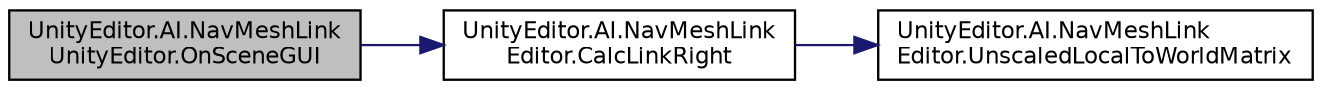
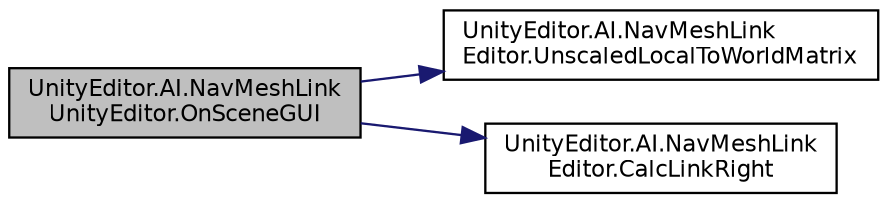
edge "UnityEditor.AI.NavMeshLink Editor.CalcLinkRight" -> "UnityEditor.AI.NavMeshLink Editor.UnscaledLocalToWorldMatrix": now "UnityEditor.AI.NavMeshLink UnityEditor.OnSceneGUI" -> "UnityEditor.AI.NavMeshLink Editor.UnscaledLocalToWorldMatrix"
